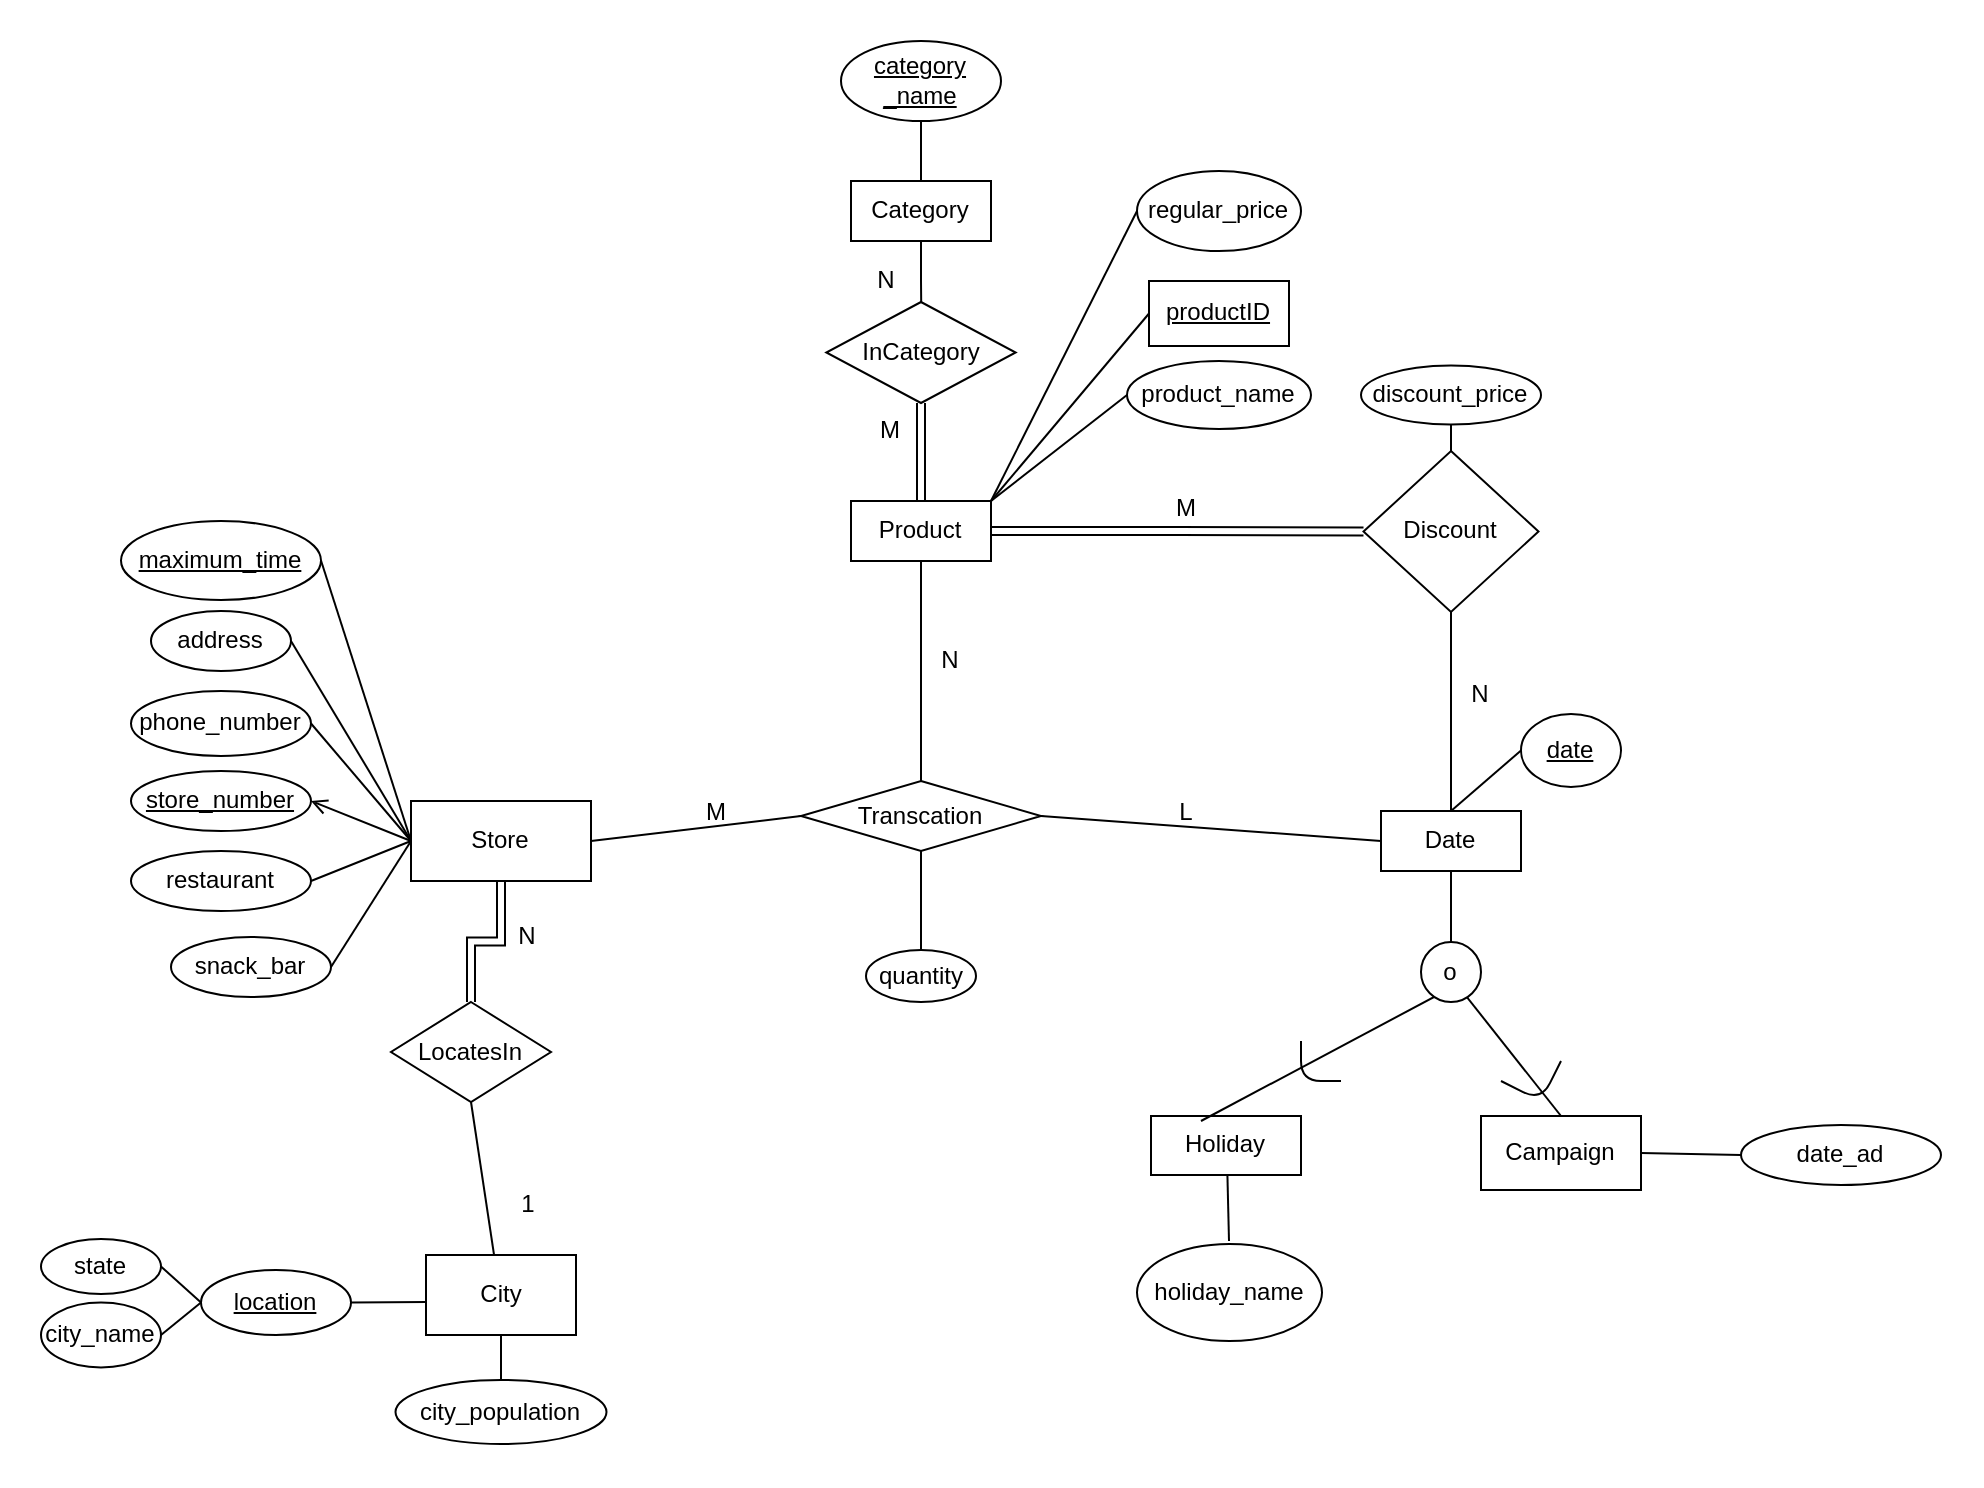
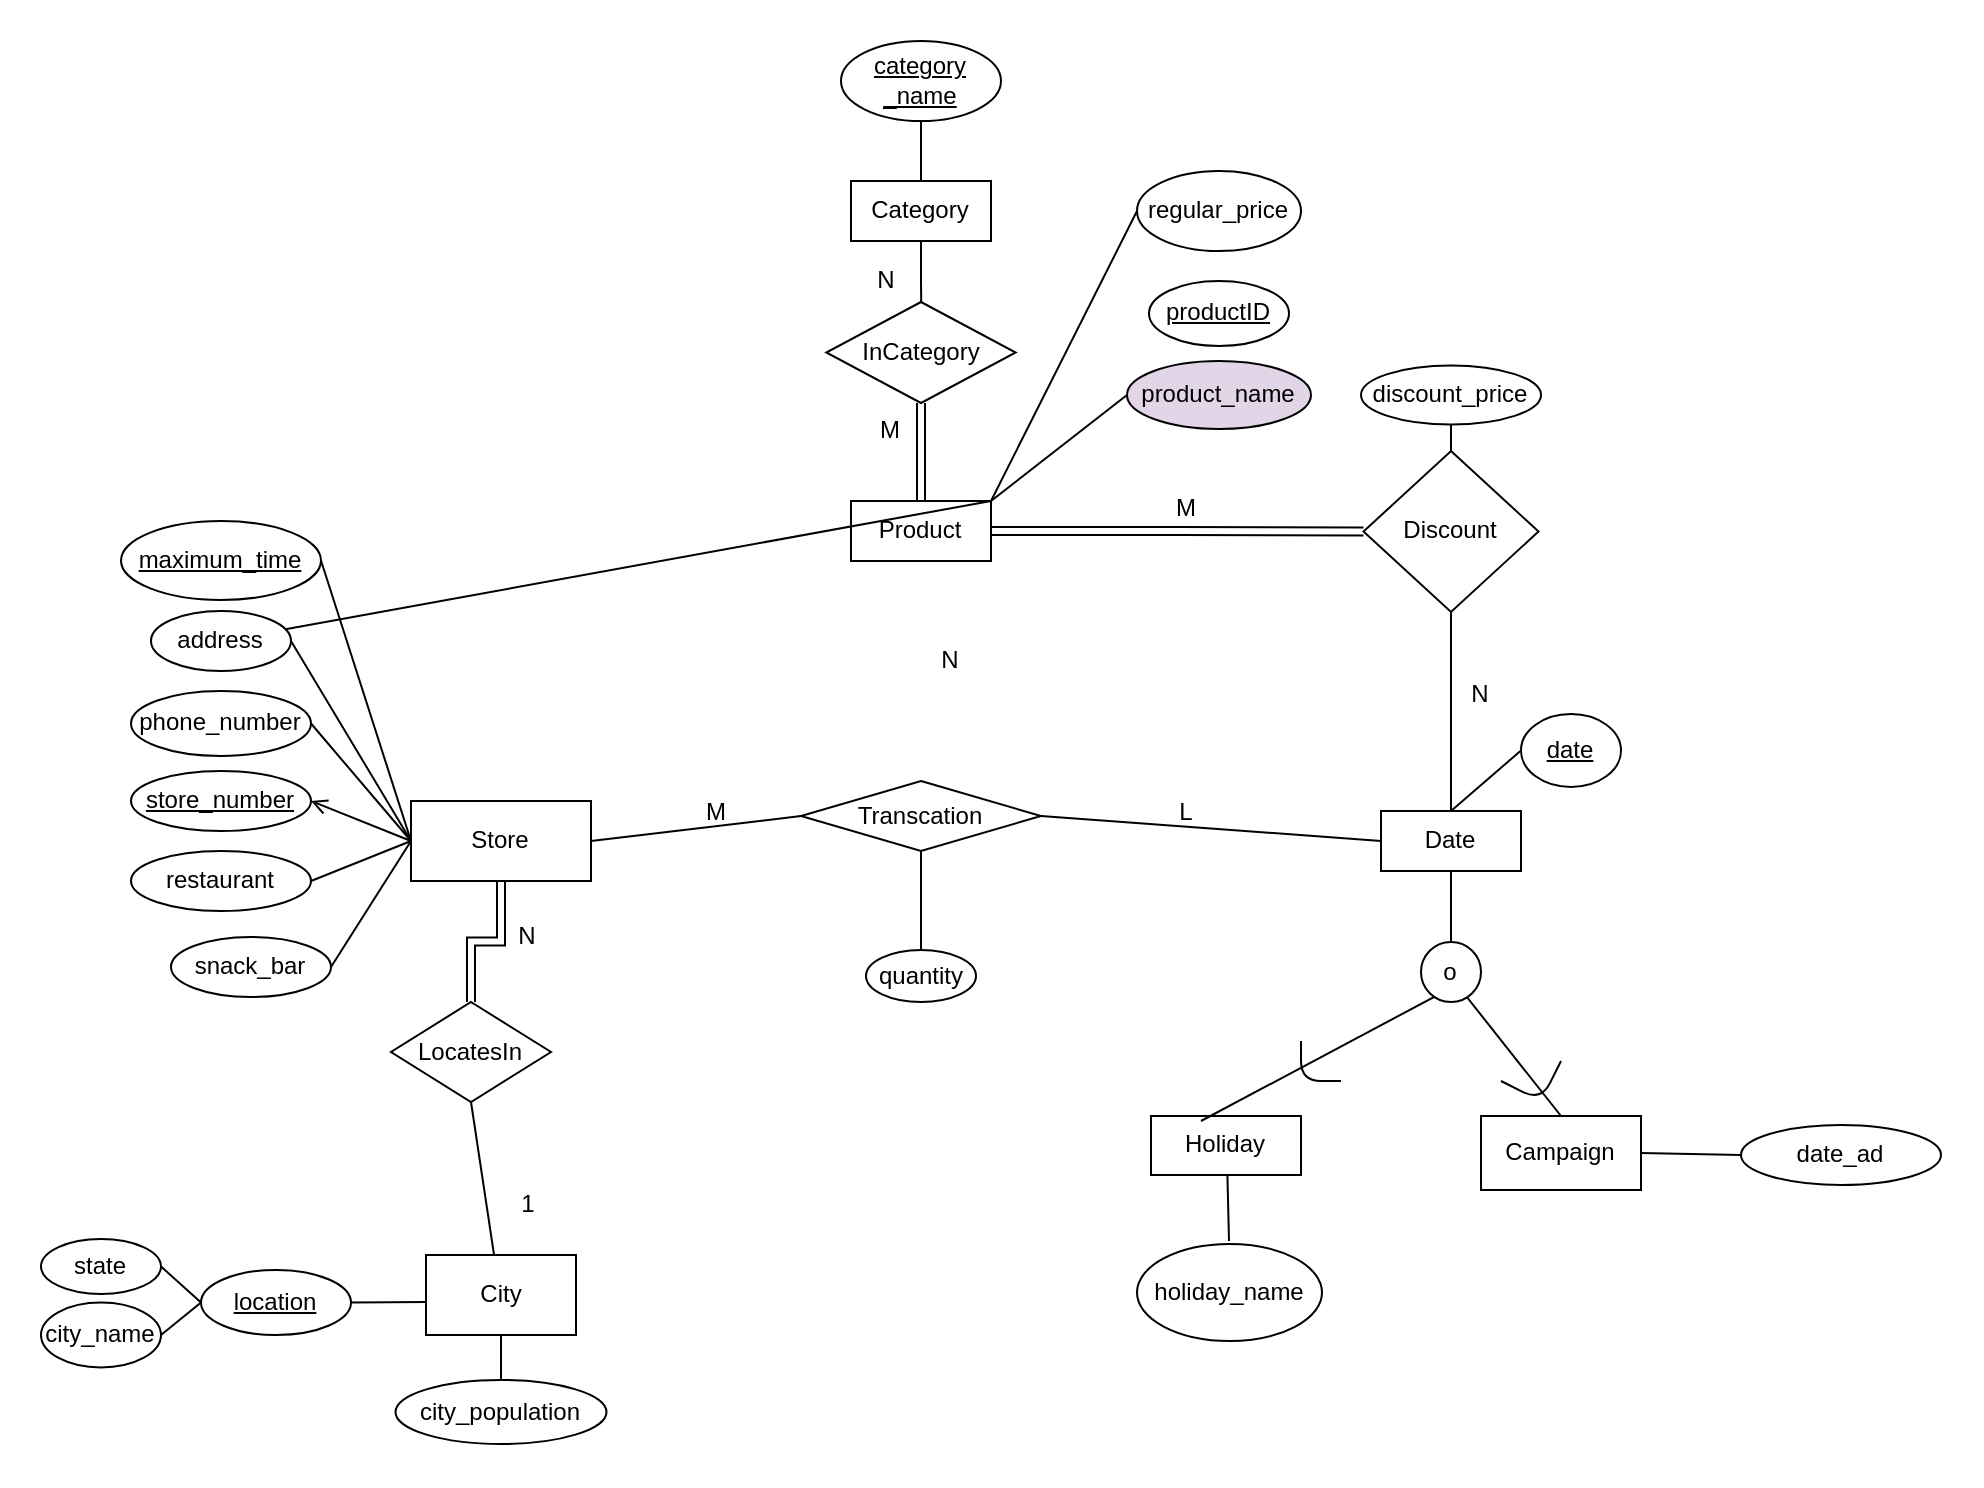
node "productID": shape rectangle -> ellipse
node "product_name": fillcolor #ffffff -> #e1d5e7
edge "productID" -- "Product": now "address" -- "Product"
edge "Product" -- "Transcation": removed
